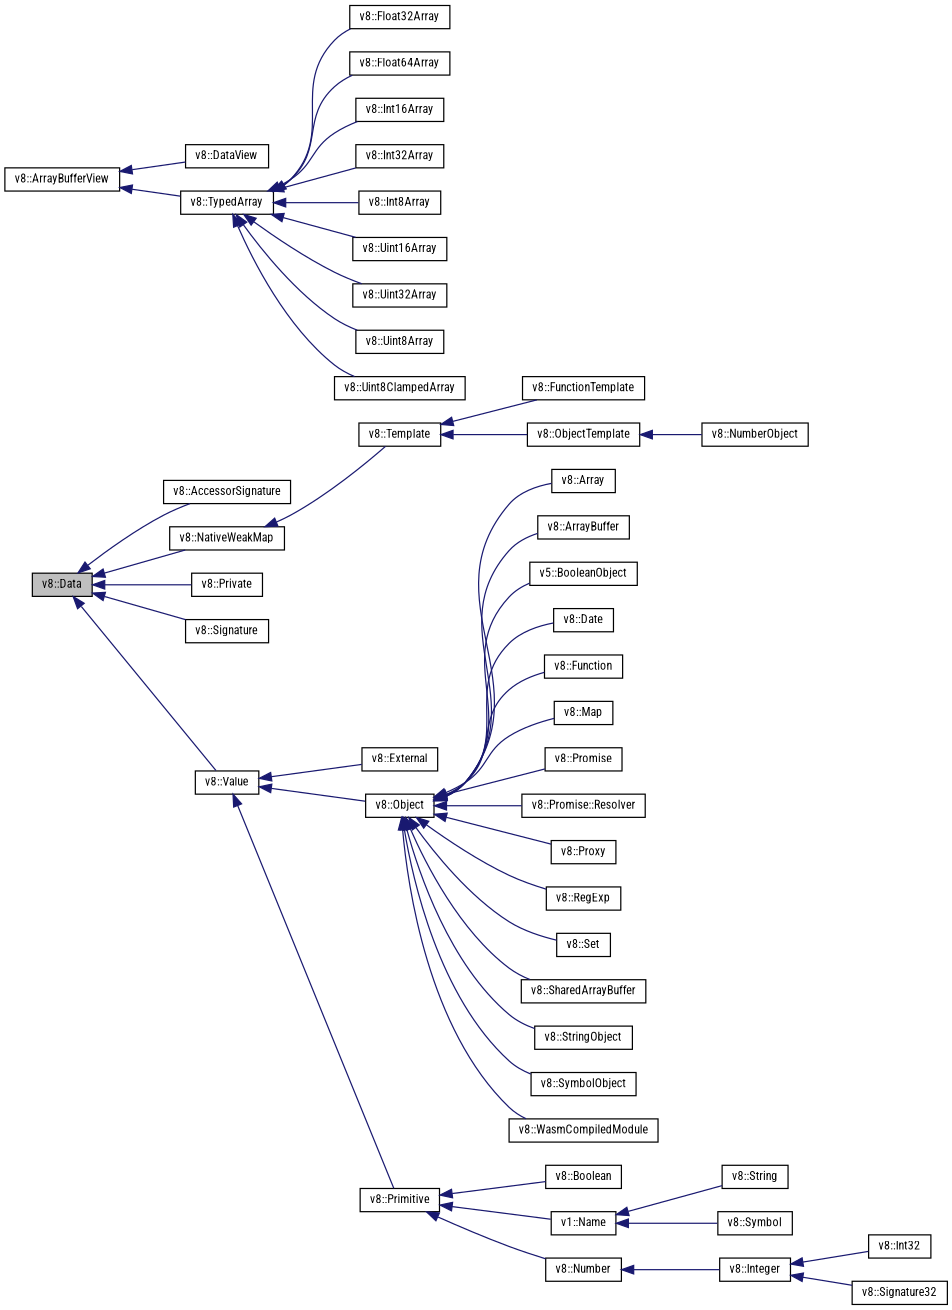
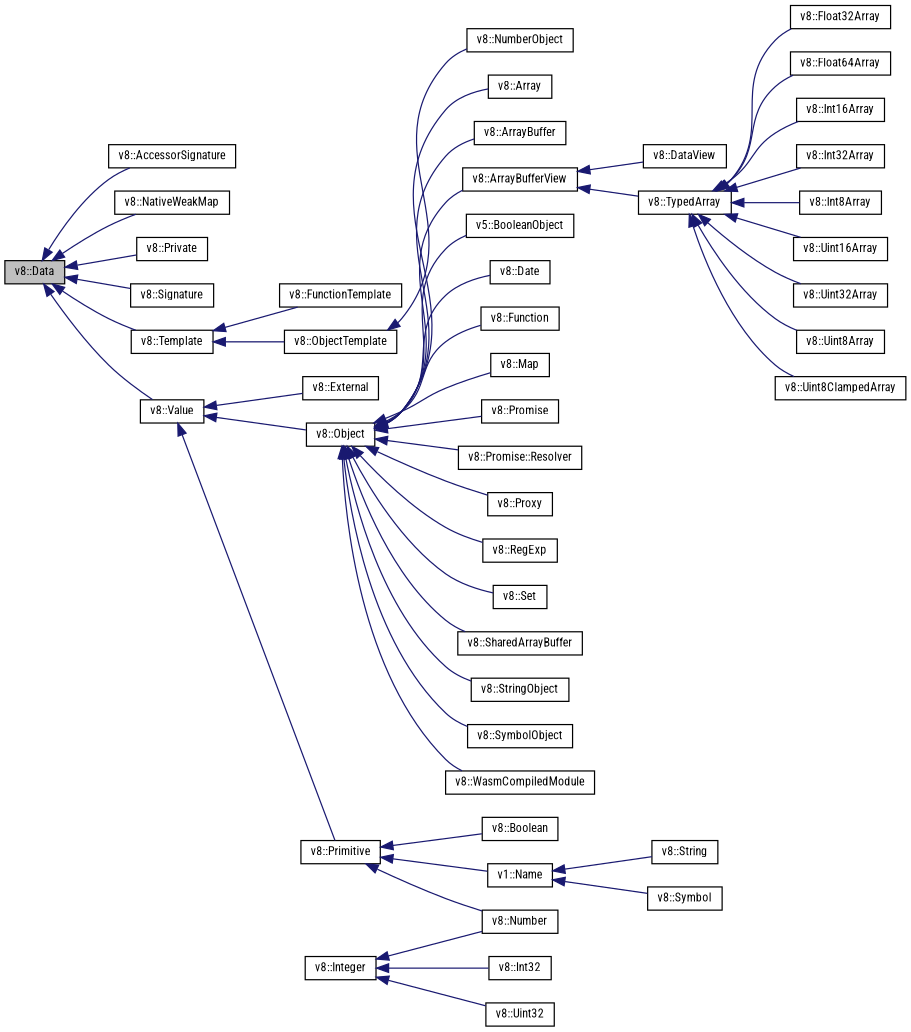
edge "v8::ArrayBufferView" -> "v8::Object": added
edge "v8::Template" -> "v8::NativeWeakMap": now "v8::Template" -> "v8::Data"
edge "v8::Integer" -> "v8::Number": reversed
node "v8::Signature32": label "v8::Signature32" -> "v8::Uint32"
